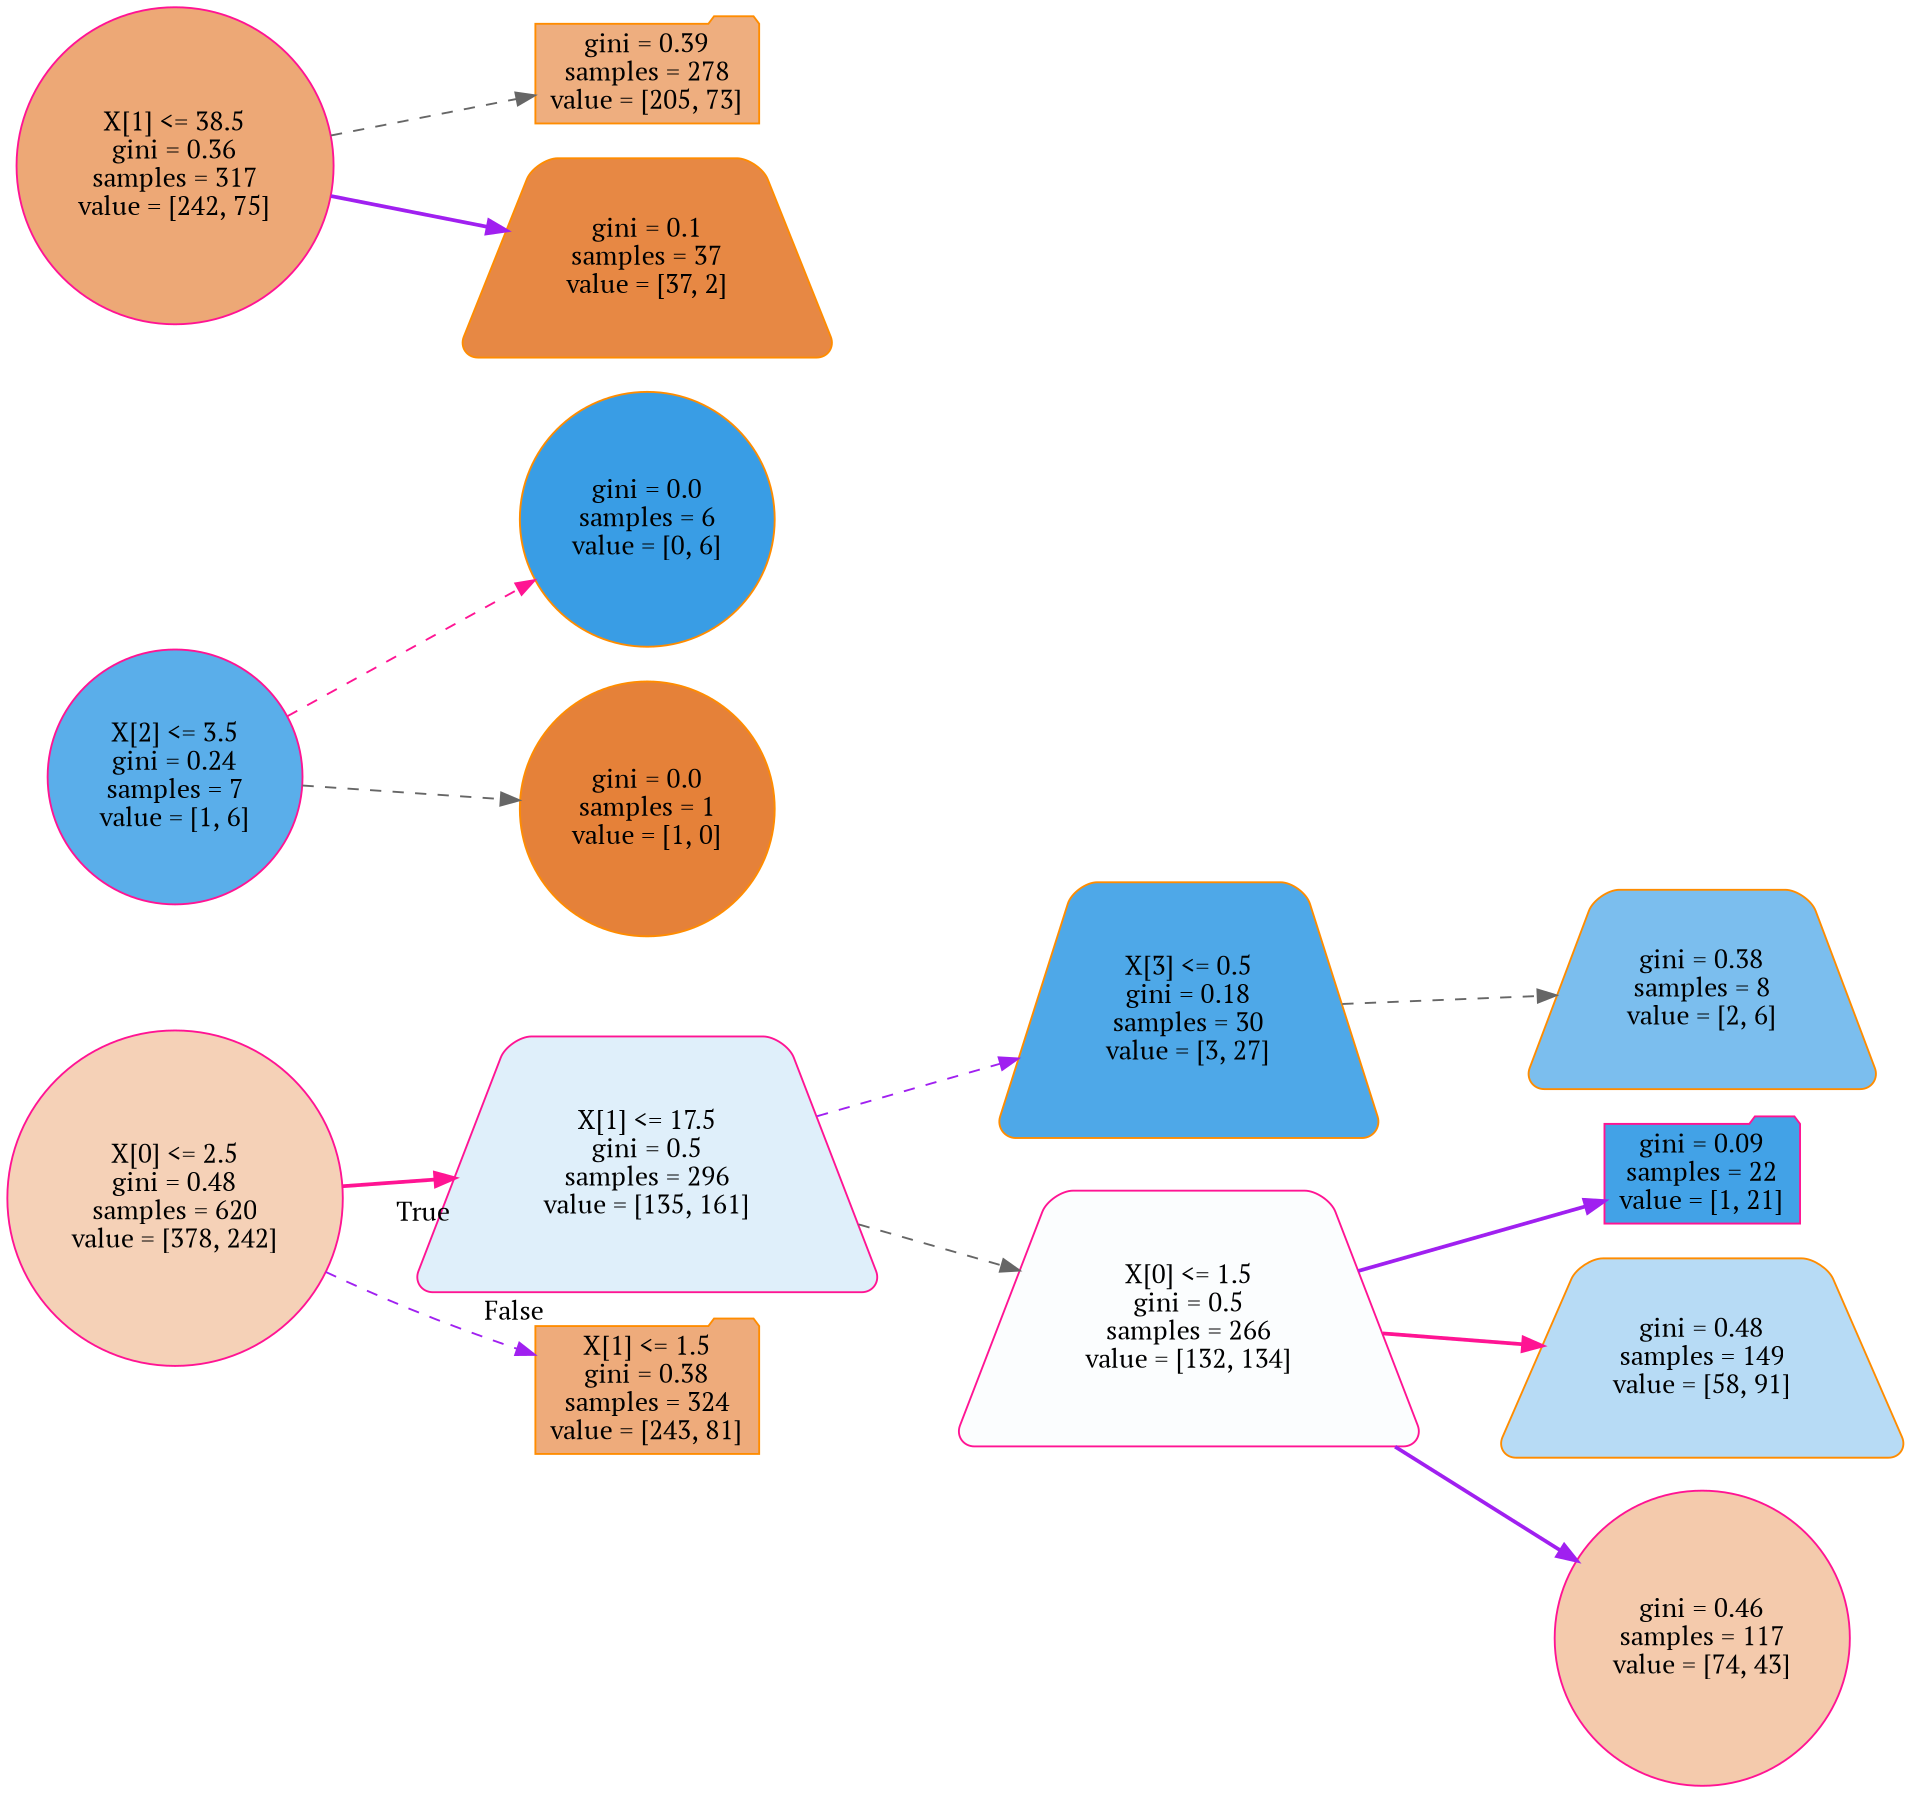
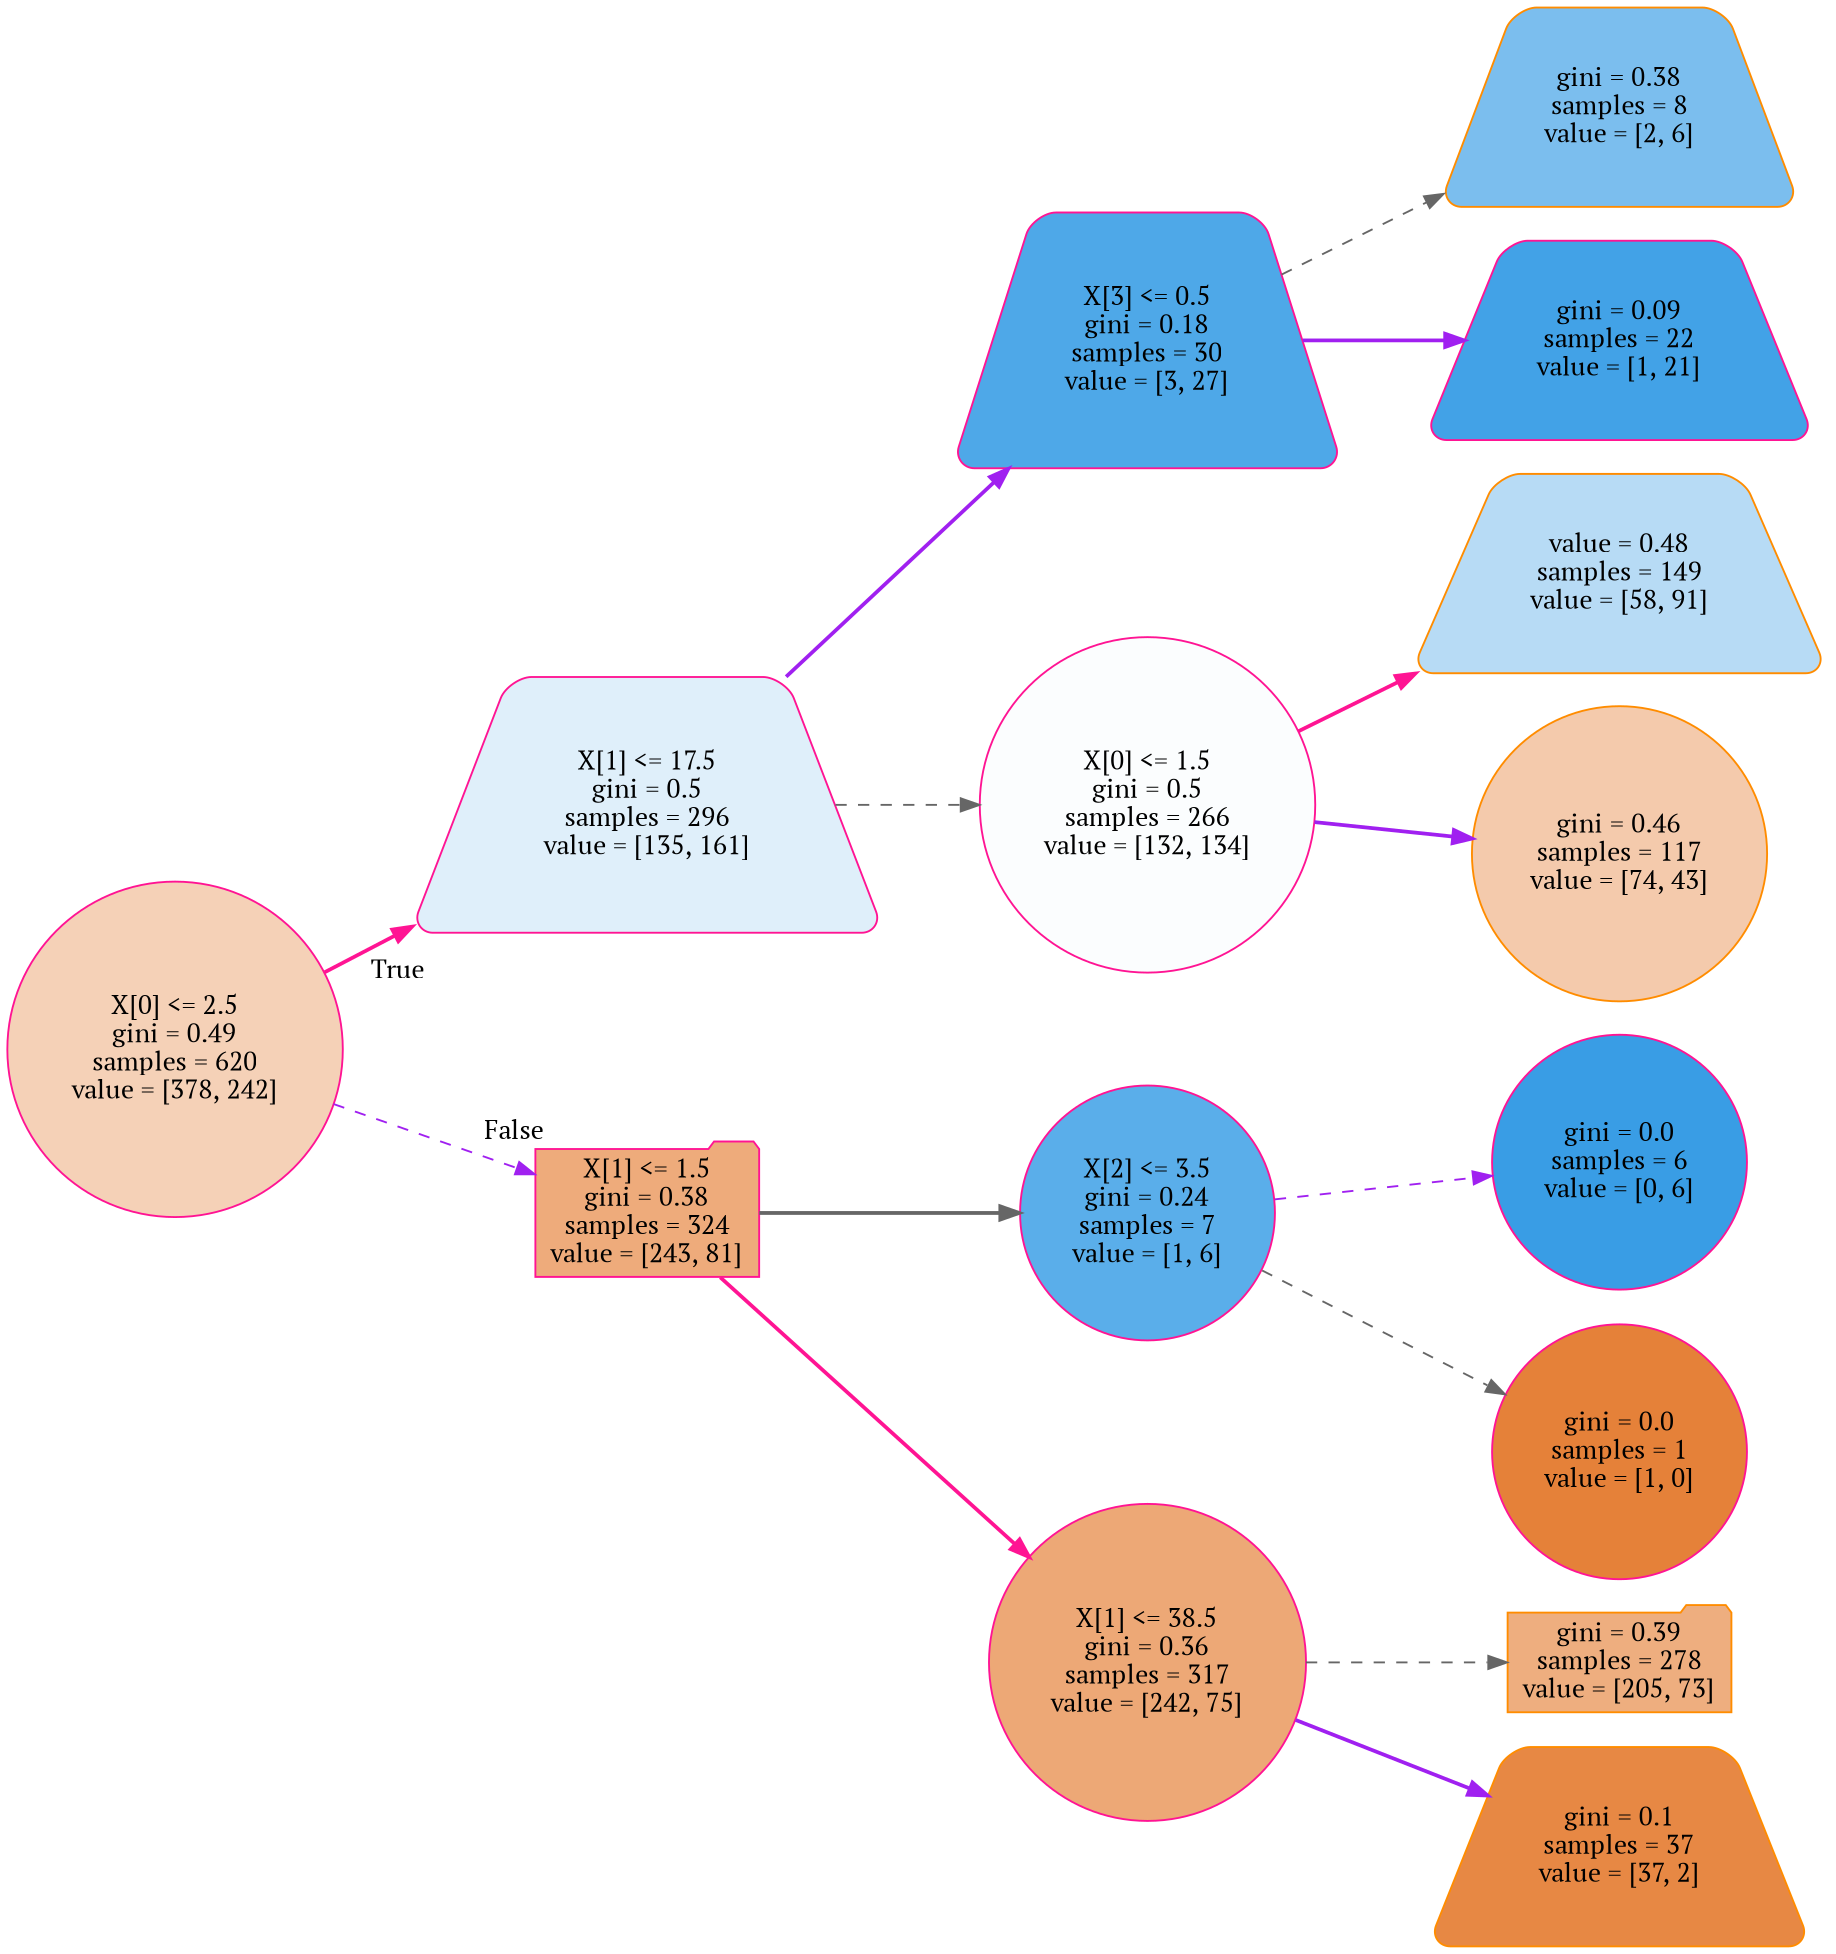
node "gini = 0.0 samples = 6 value = [0, 6]": color darkorange -> deeppink
edge "X[2] <= 3.5 gini = 0.24 samples = 7 value = [1, 6]" -> "gini = 0.0 samples = 6 value = [0, 6]": color deeppink -> purple
node "gini = 0.0 samples = 1 value = [1, 0]": color darkorange -> deeppink
node "X[3] <= 0.5 gini = 0.18 samples = 30 value = [3, 27]": color darkorange -> deeppink
edge "X[1] <= 17.5 gini = 0.5 samples = 296 value = [135, 161]" -> "X[3] <= 0.5 gini = 0.18 samples = 30 value = [3, 27]": style dashed -> bold
node "gini = 0.09 samples = 22 value = [1, 21]": shape folder -> trapezium
node "X[0] <= 2.5 gini = 0.48 samples = 620 value = [378, 242]": label "X[0] <= 2.5 gini = 0.48 samples = 620 value = [378, 242]" -> "X[0] <= 2.5 gini = 0.49 samples = 620 value = [378, 242]"
edge "X[1] <= 1.5 gini = 0.38 samples = 324 value = [243, 81]" -> "X[2] <= 3.5 gini = 0.24 samples = 7 value = [1, 6]": added
edge "X[0] <= 1.5 gini = 0.5 samples = 266 value = [132, 134]" -> "gini = 0.09 samples = 22 value = [1, 21]": now "X[3] <= 0.5 gini = 0.18 samples = 30 value = [3, 27]" -> "gini = 0.09 samples = 22 value = [1, 21]"
node "X[0] <= 1.5 gini = 0.5 samples = 266 value = [132, 134]": shape trapezium -> circle
node "gini = 0.48 samples = 149 value = [58, 91]": label "gini = 0.48 samples = 149 value = [58, 91]" -> "value = 0.48 samples = 149 value = [58, 91]"
node "X[1] <= 1.5 gini = 0.38 samples = 324 value = [243, 81]": color darkorange -> deeppink
edge "X[1] <= 1.5 gini = 0.38 samples = 324 value = [243, 81]" -> "X[1] <= 38.5 gini = 0.36 samples = 317 value = [242, 75]": added
node "gini = 0.46 samples = 117 value = [74, 43]": color deeppink -> darkorange
